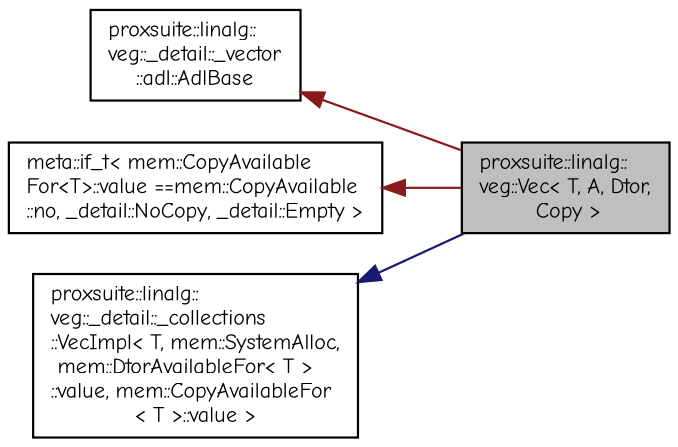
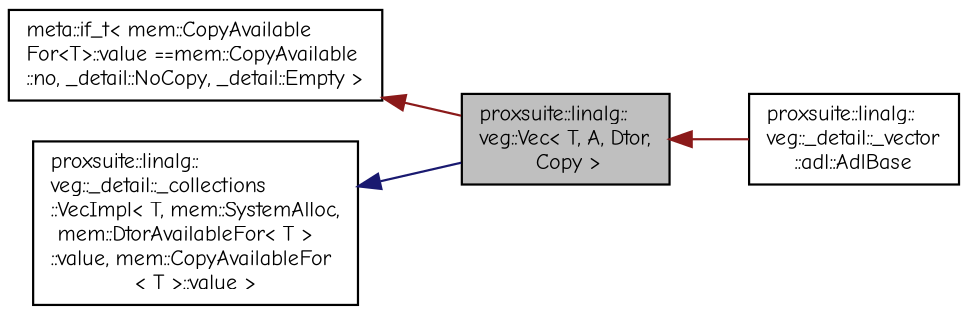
edge "proxsuite::linalg:: veg::Vec< T, A, Dtor, Copy >" -> "proxsuite::linalg:: veg::_detail::_vector ::adl::AdlBase": reversed
